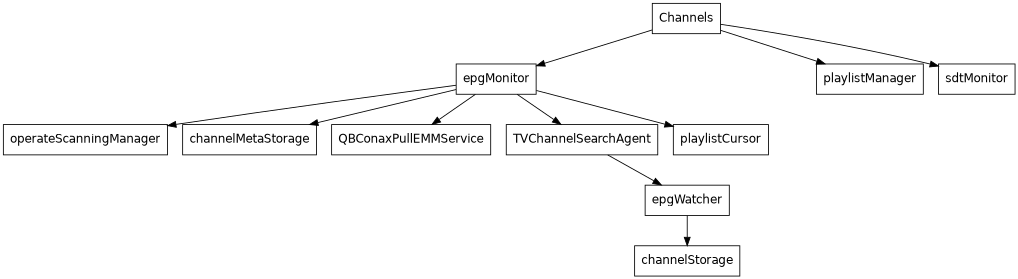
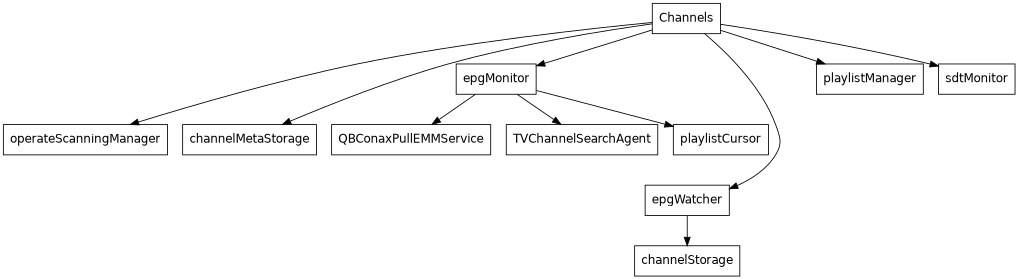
edge "epgMonitor" -> "operateScanningManager": now "Channels" -> "operateScanningManager"
edge "epgMonitor" -> "channelMetaStorage": now "Channels" -> "channelMetaStorage"
edge "TVChannelSearchAgent" -> "epgWatcher": now "Channels" -> "epgWatcher"
